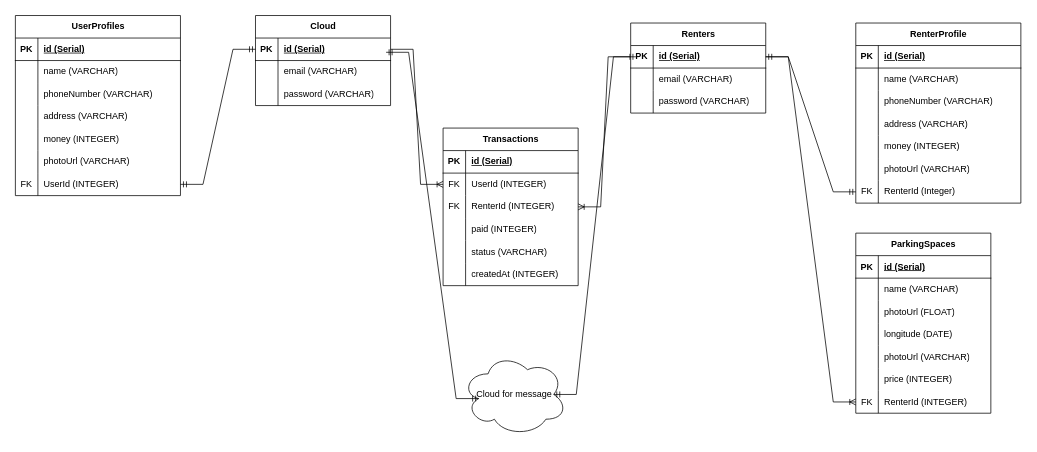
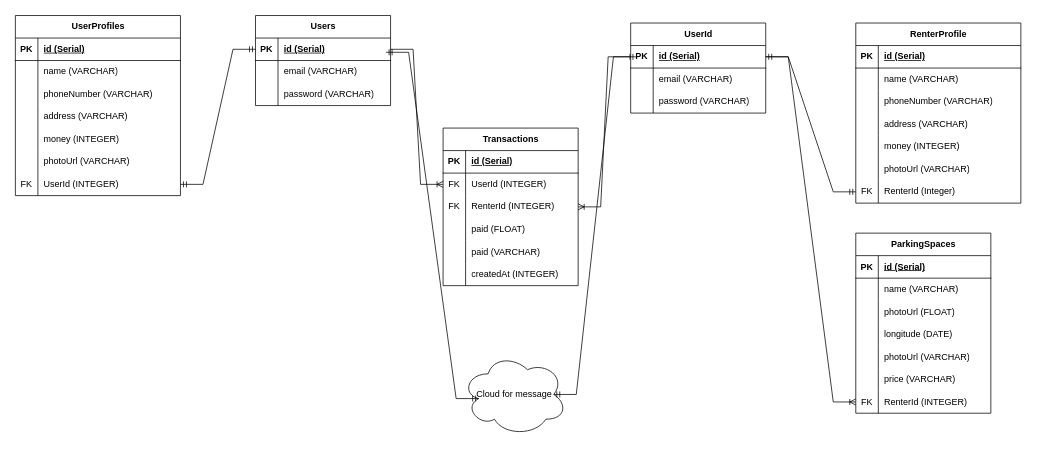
node "Cloud": label "Cloud" -> "Users"
node "Renters": label "Renters" -> "UserId"
node "paid (INTEGER)": label "paid (INTEGER)" -> "paid (FLOAT)"
node "status (VARCHAR)": label "status (VARCHAR)" -> "paid (VARCHAR)"
node "price (INTEGER)": label "price (INTEGER)" -> "price (VARCHAR)"
